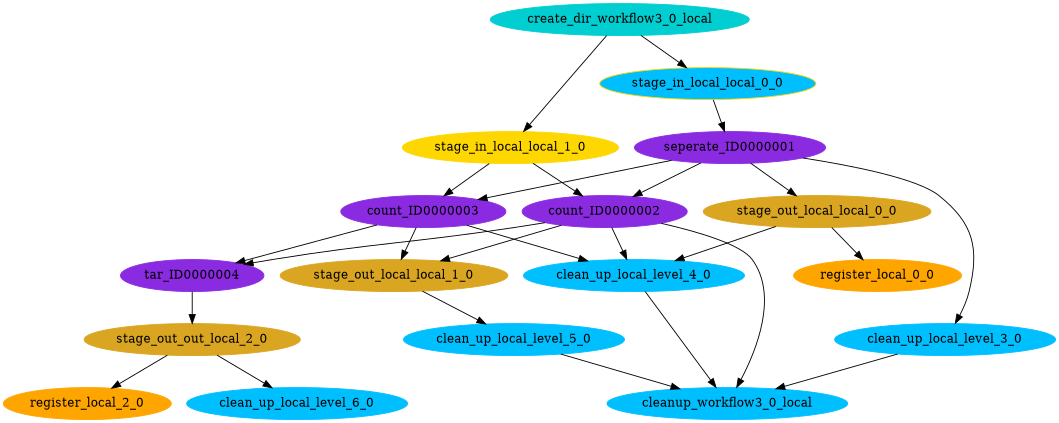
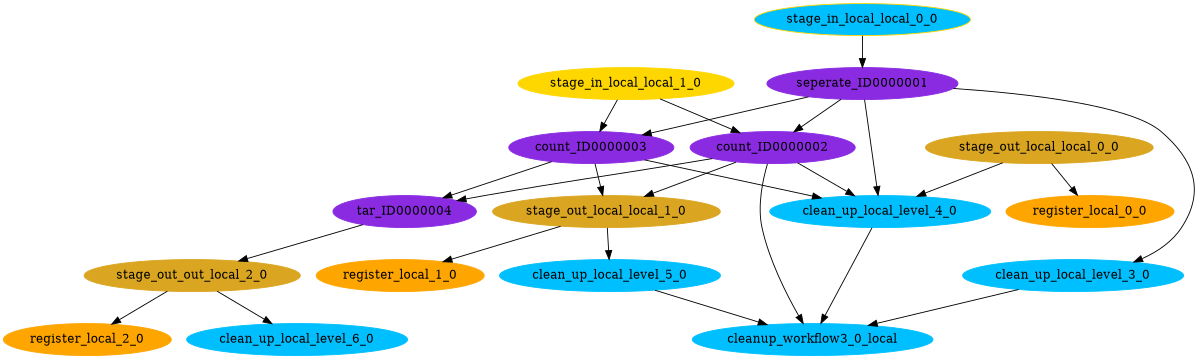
node "create_dir_workflow3_0_local": removed
edge "seperate_ID0000001" -> "stage_out_local_local_0_0": now "seperate_ID0000001" -> "clean_up_local_level_4_0"
node "register_local_1_0": added
